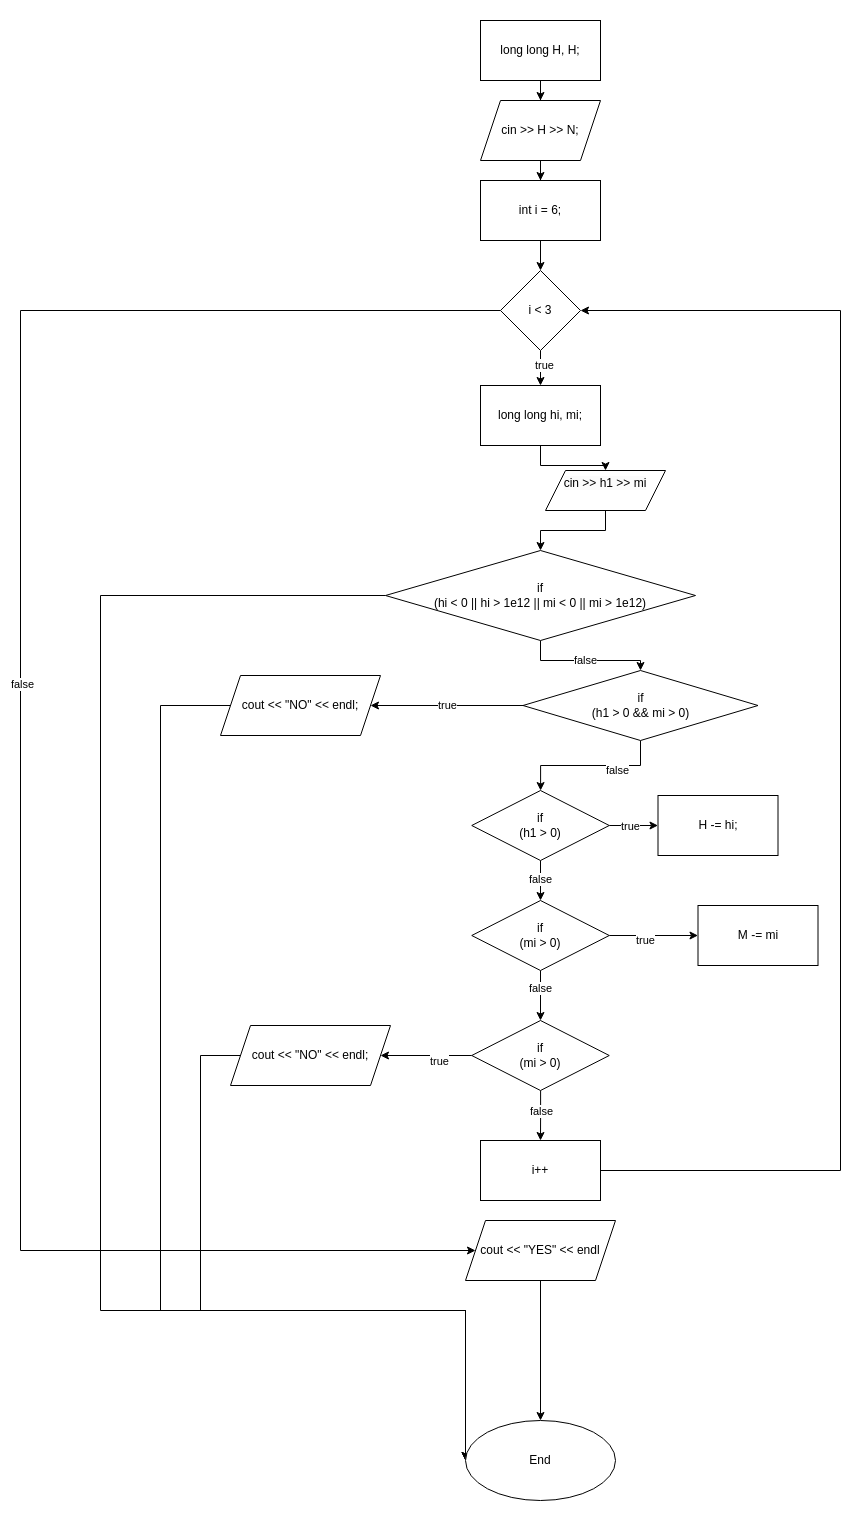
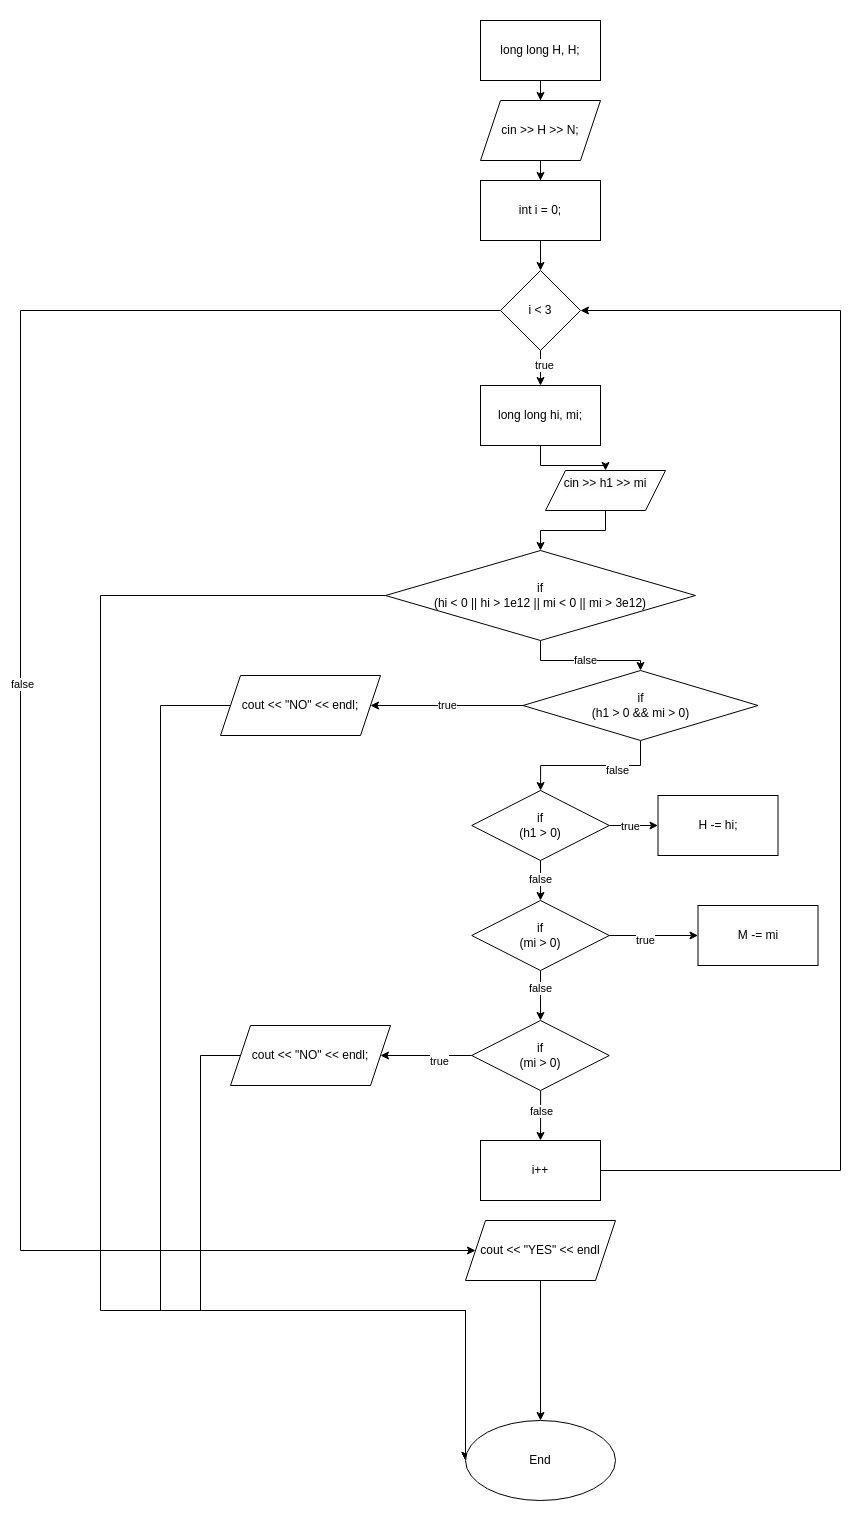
node "int i = 6;": label "int i = 6;" -> "int i = 0;"
node "if (hi < 0 || hi > 1e12 || mi < 0 || mi > 1e12)": label "if (hi < 0 || hi > 1e12 || mi < 0 || mi > 1e12)" -> "if (hi < 0 || hi > 1e12 || mi < 0 || mi > 3e12)"
